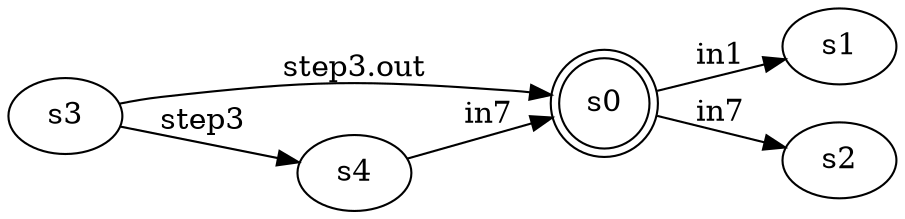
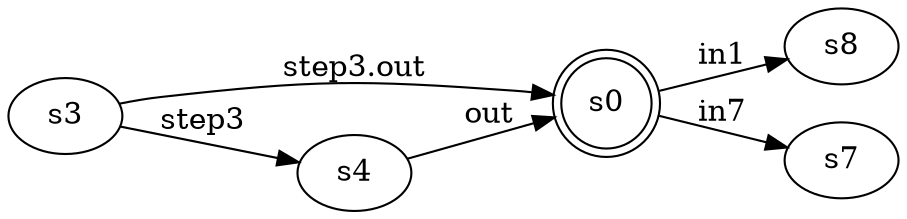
node "s1": label "s1" -> "s8"
edge "s4" -> "s0": label "in7" -> "out"
node "s2": label "s2" -> "s7"
